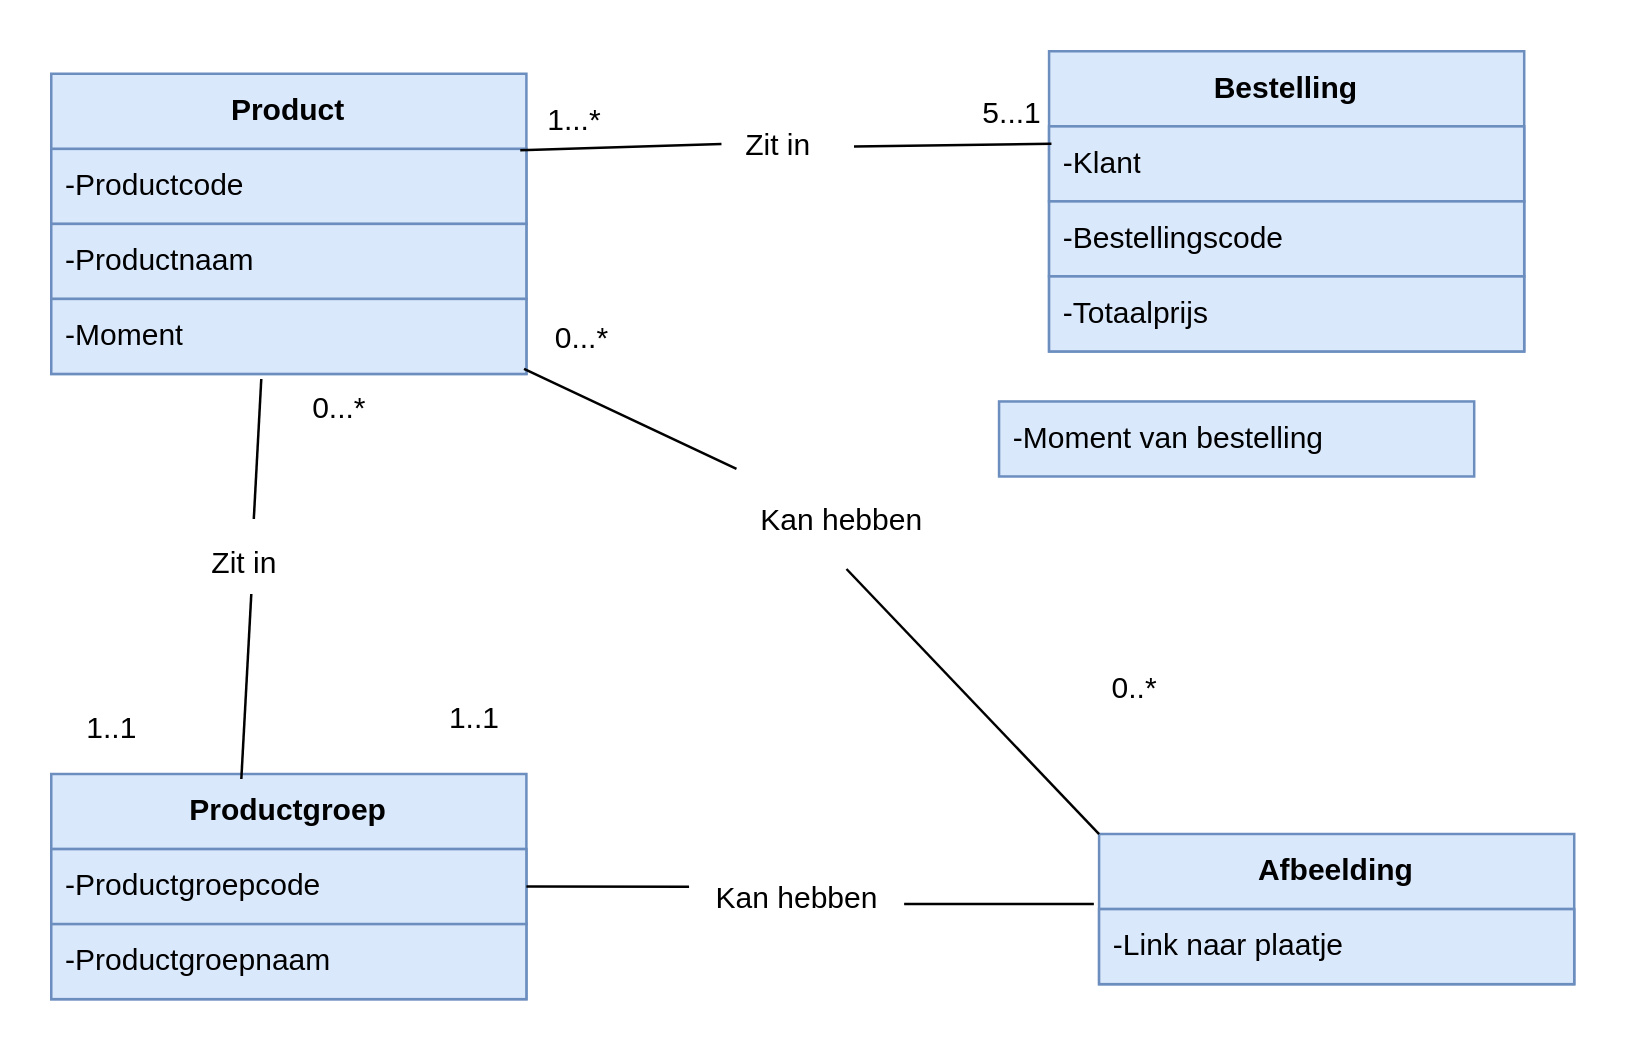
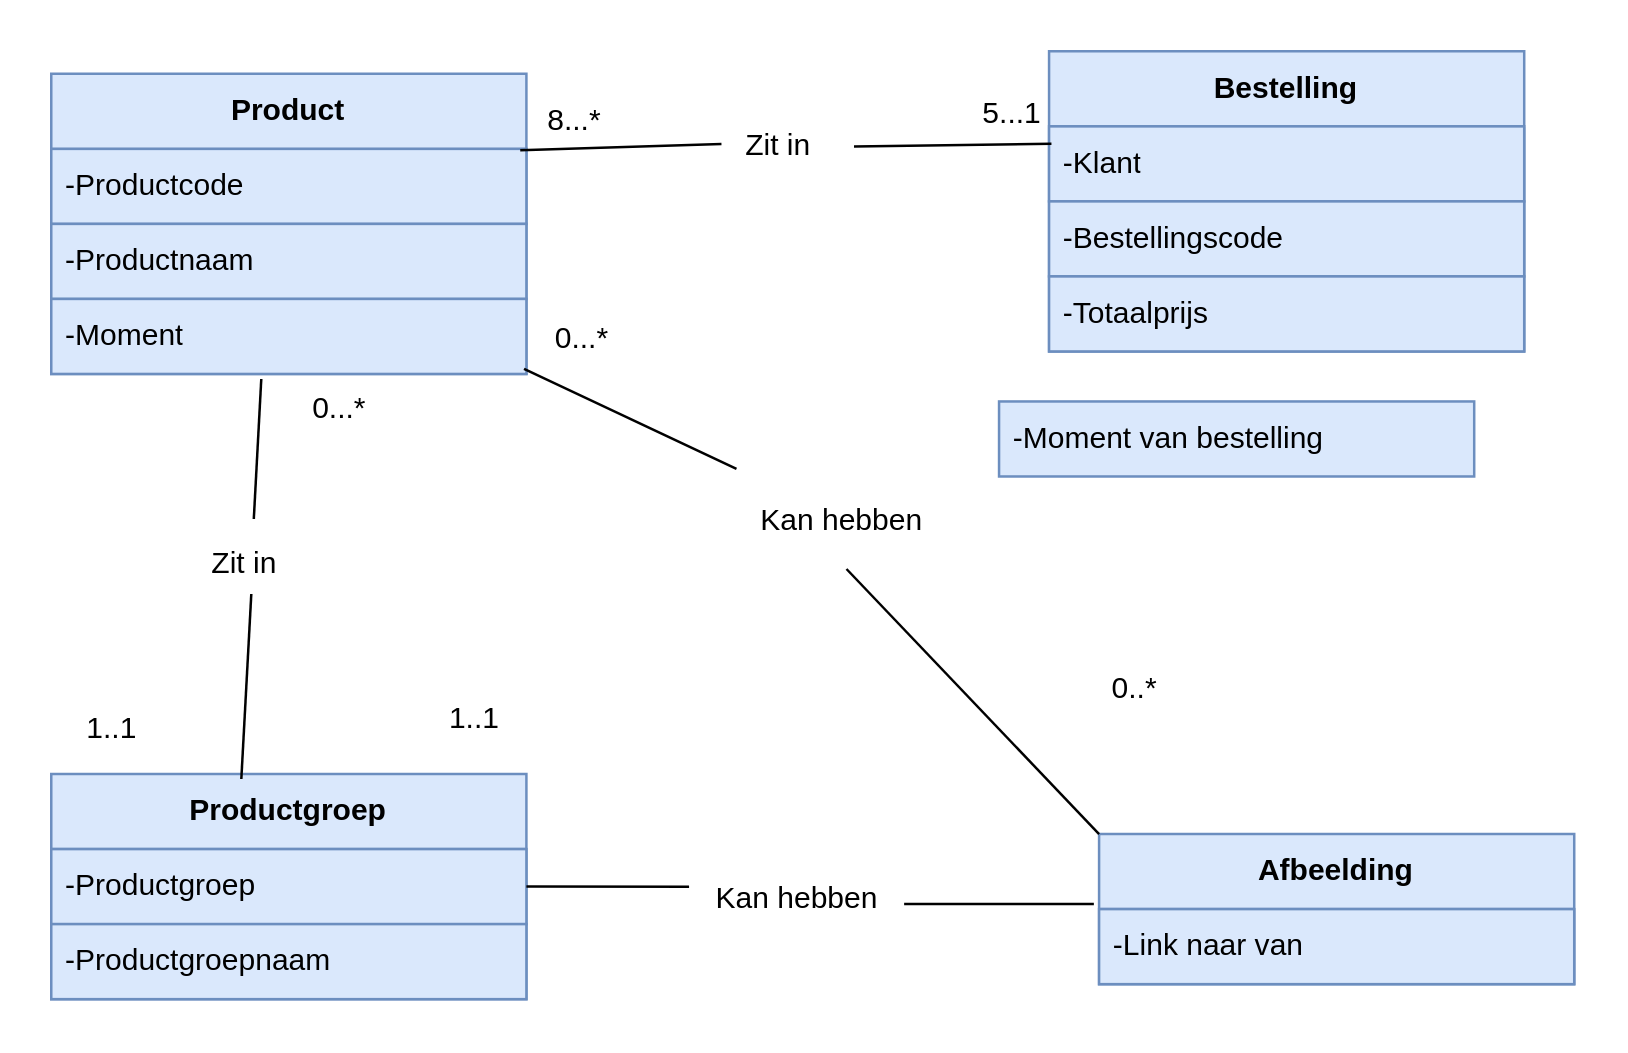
node "1...*": label "1...*" -> "8...*"
node "-Productgroepcode": label "-Productgroepcode" -> "-Productgroep"
node "-Link naar plaatje": label "-Link naar plaatje" -> "-Link naar van"
